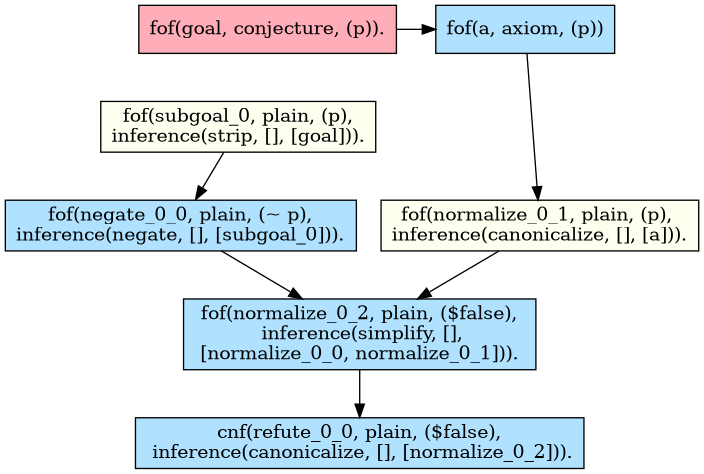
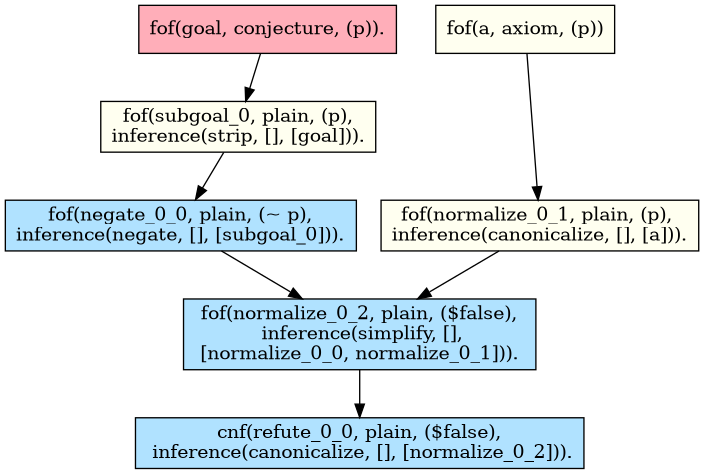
edge "fof(goal, conjecture, (p))." -> "fof(a, axiom, (p))": now "fof(goal, conjecture, (p))." -> "fof(subgoal_0, plain, (p), inference(strip, [], [goal]))."
node "fof(a, axiom, (p))": fillcolor lightskyblue1 -> ivory1
